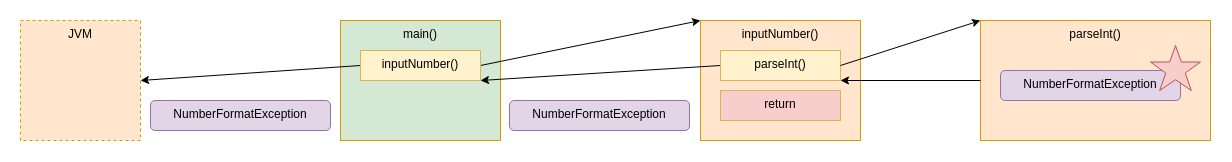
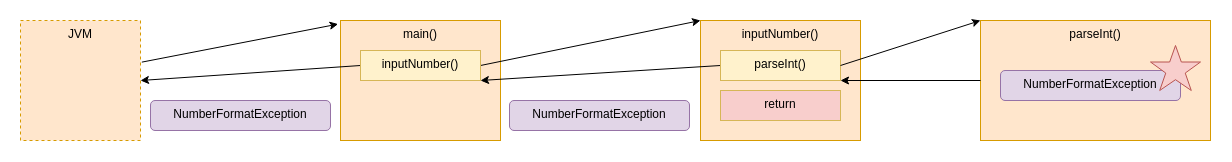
node "main()": fillcolor #d5e8d4 -> #ffe6cc
edge "JVM" -> "main()": added
